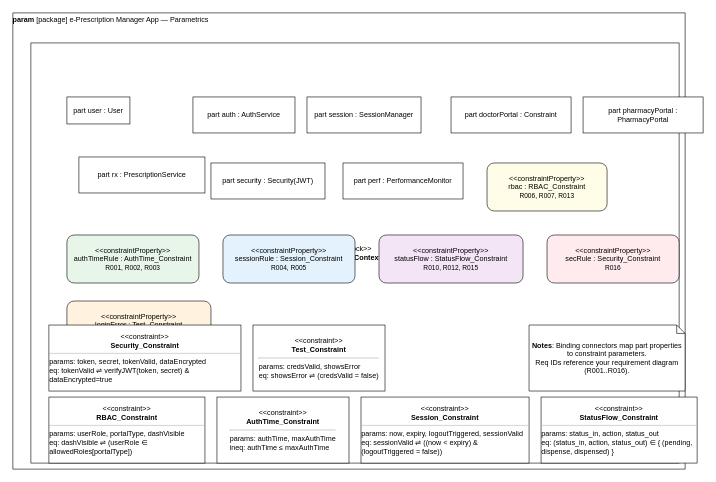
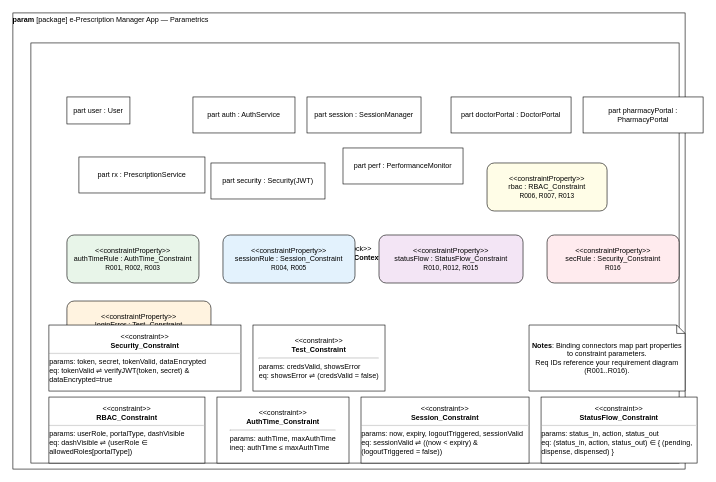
node "part doctorPortal : Constraint": label "part doctorPortal : Constraint" -> "part doctorPortal : DoctorPortal"
node "part perf : PerformanceMonitor": moved (403, 181) -> (403, 166)
